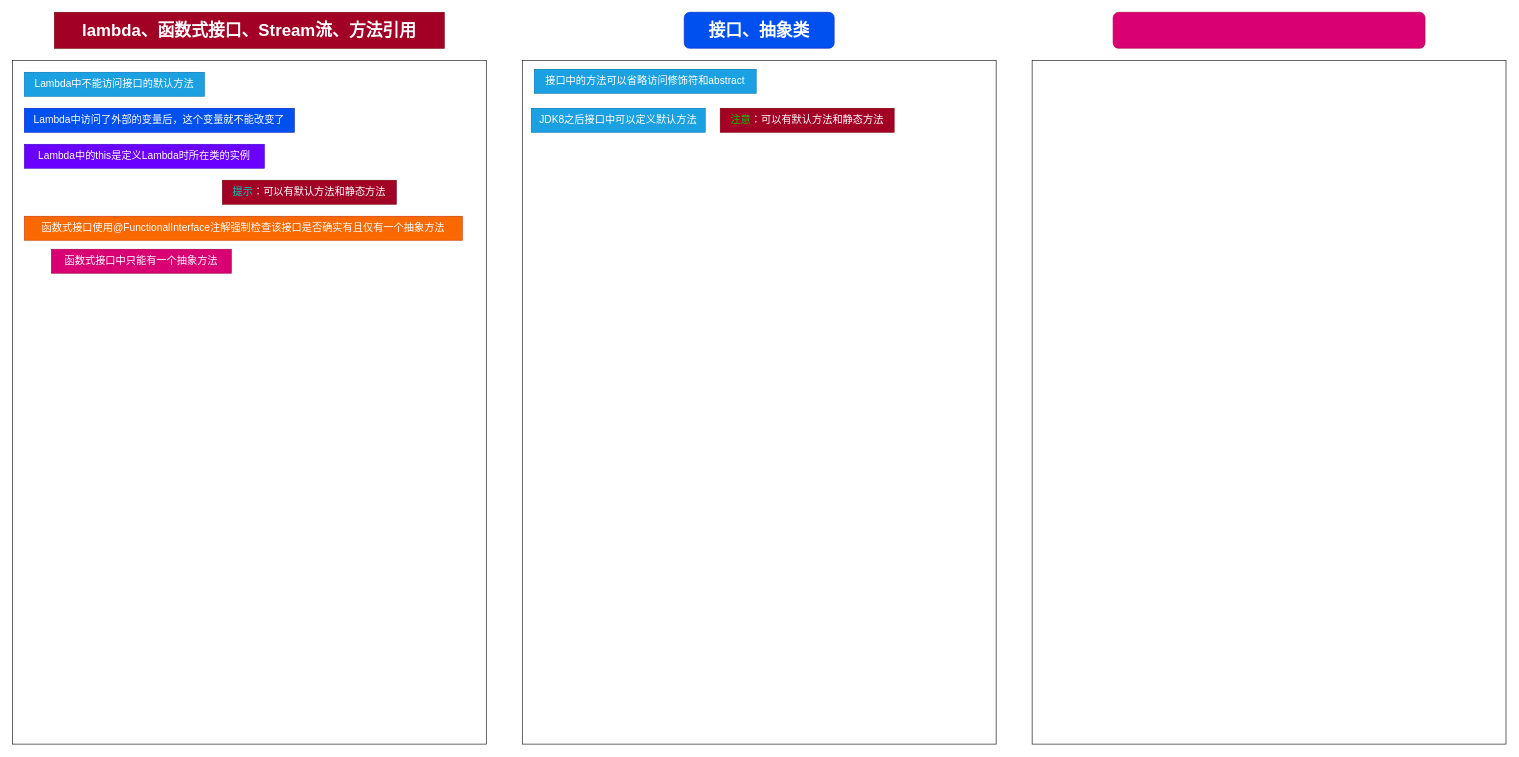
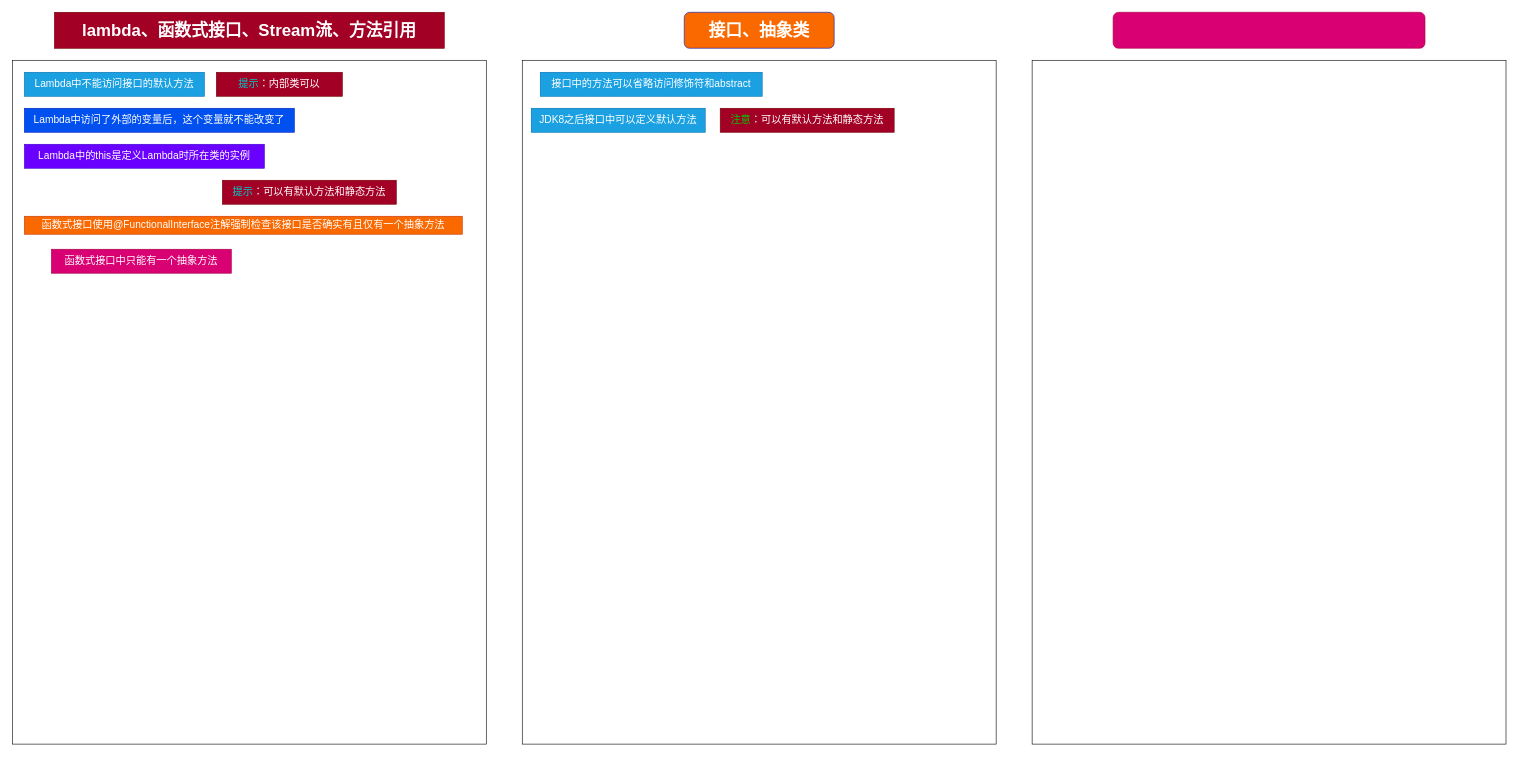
node "接口、抽象类": fillcolor #0050ef -> #fa6800
node "接口中的方法可以省略访问修饰符和abstract": moved (645, 81) -> (651, 84)
node "提示：内部类可以": added
node "函数式接口使用@FunctionalInterface注解强制检查该接口是否确实有且仅有一个抽象方法": size 438x24 -> 438x18
